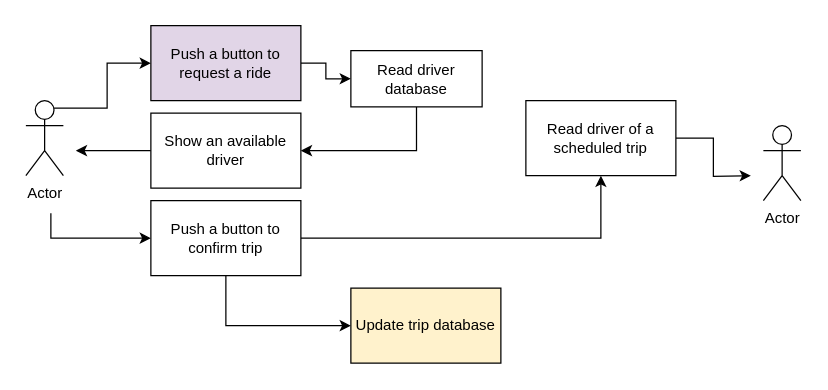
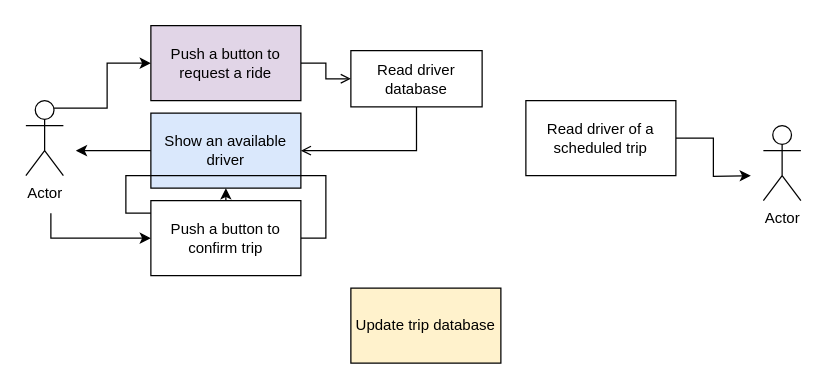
edge "Push a button to request a ride" -> "Read driver database": arrowhead classic -> open
node "Show an available driver": fillcolor #ffffff -> #dae8fc
edge "Read driver database" -> "Show an available driver": arrowhead classic -> open
edge "Push a button to confirm trip" -> "Read driver of a scheduled trip": now "Push a button to confirm trip" -> "Show an available driver"
edge "Push a button to confirm trip" -> "Update trip database": removed
